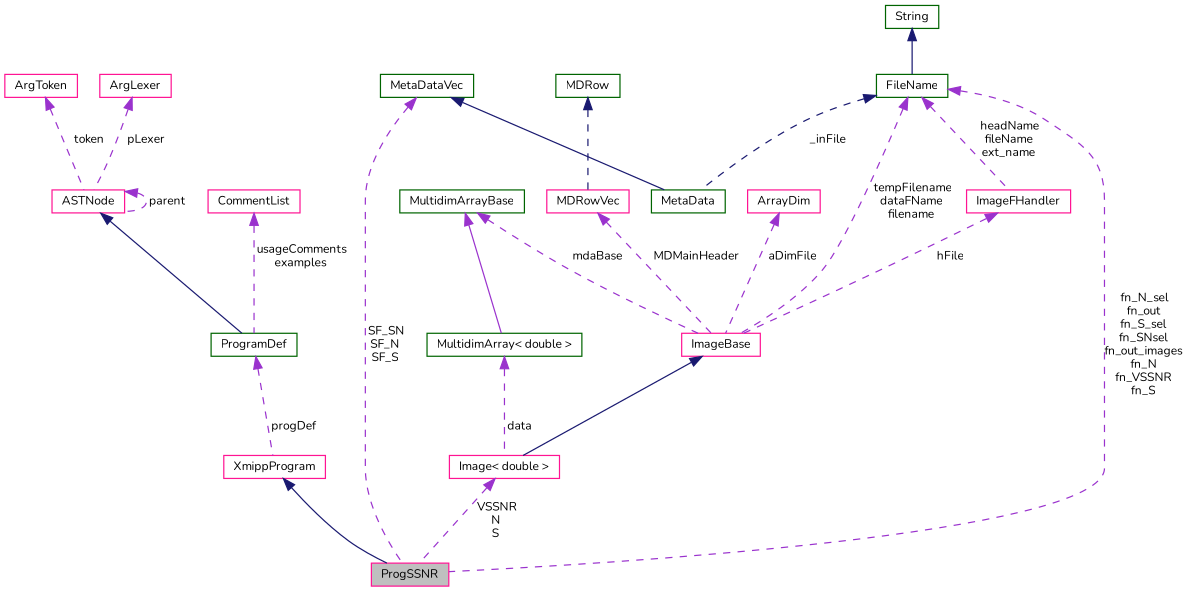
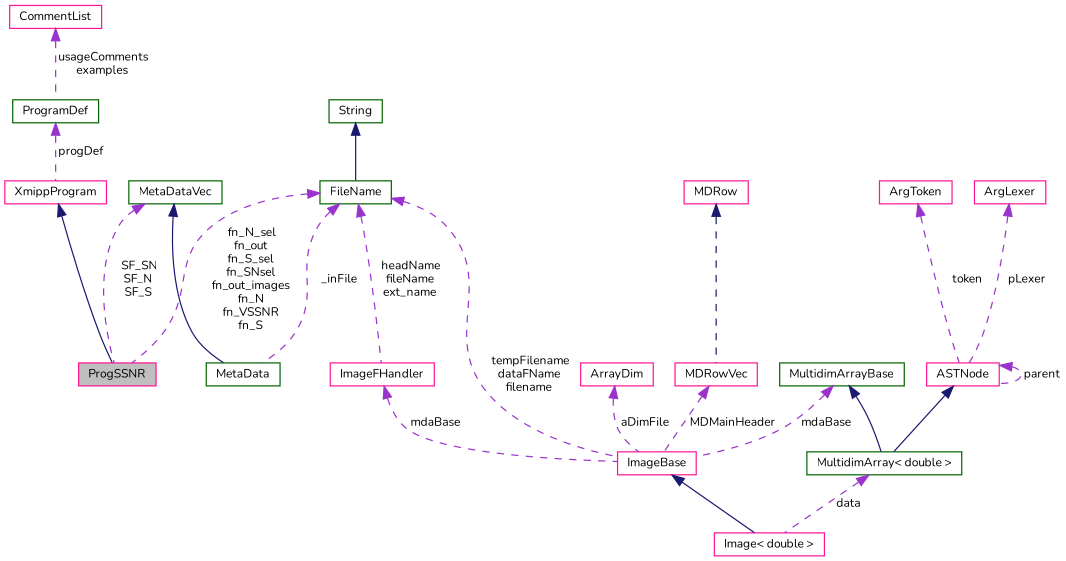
node "MDRow": color darkgreen -> deeppink
edge "MetaData" -> "FileName": color midnightblue -> darkorchid3
edge "ImageBase" -> "ImageFHandler": label " hFile" -> " mdaBase"
edge "ProgramDef" -> "ASTNode": now "MultidimArray< double >" -> "ASTNode"
edge "MultidimArray< double >" -> "MultidimArrayBase": color darkorchid3 -> midnightblue
edge "ProgSSNR" -> "Image< double >": removed, label "VSSNR N S"
